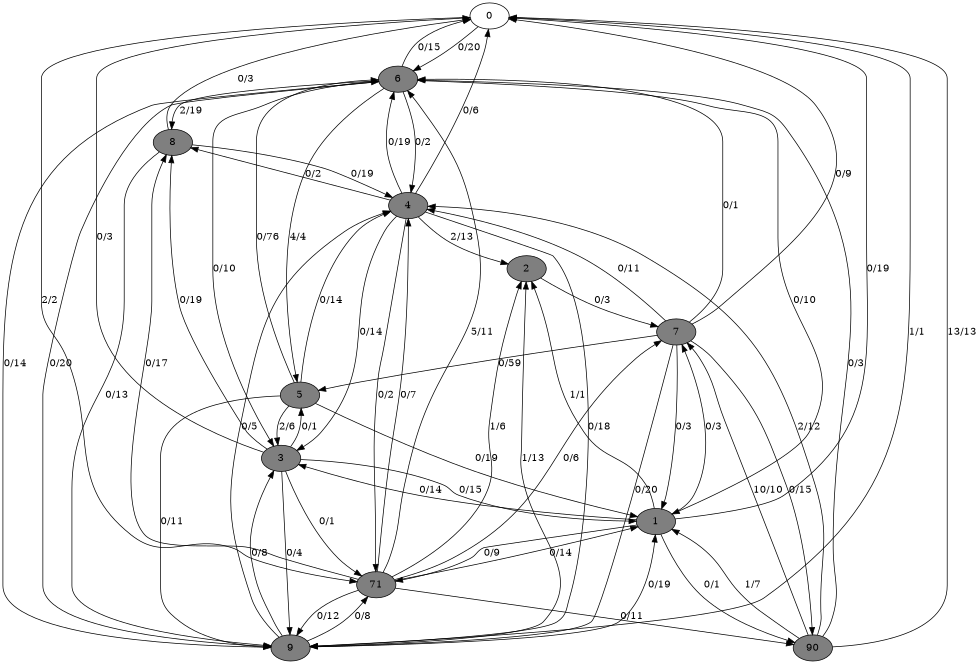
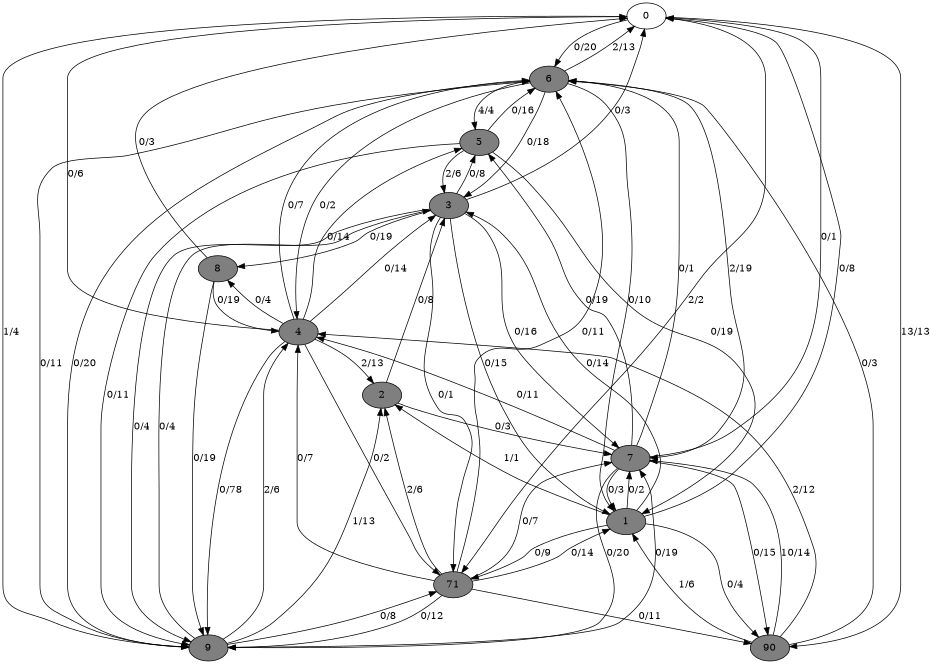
edge "6" -> "0": label "0/15" -> "2/13"
edge "6" -> "8": now "6" -> "7"
edge "4" -> "6": label "0/19" -> "0/7"
edge "4" -> "8": label "0/2" -> "0/4"
edge "7" -> "0": label "0/9" -> "0/1"
edge "90" -> "0": reversed
edge "5" -> "6": label "0/76" -> "0/16"
edge "6" -> "3": label "0/10" -> "0/18"
edge "1" -> "0": label "0/19" -> "0/8"
edge "5" -> "4": reversed
edge "2" -> "3": added, label "0/8"
edge "71" -> "6": label "5/11" -> "0/11"
edge "0" -> "9": label "1/1" -> "1/4"
edge "3" -> "7": added, label "0/16"
edge "9" -> "6": label "0/14" -> "0/11"
edge "7" -> "5": label "0/59" -> "0/19"
edge "8" -> "9": label "0/13" -> "0/19"
edge "9" -> "4": label "0/5" -> "2/6"
edge "3" -> "5": label "0/1" -> "0/8"
edge "71" -> "2": label "1/6" -> "2/6"
edge "4" -> "9": label "0/18" -> "0/78"
edge "1" -> "7": label "0/3" -> "0/2"
edge "71" -> "8": removed, label "0/17"
edge "71" -> "7": label "0/6" -> "0/7"
edge "90" -> "7": label "10/10" -> "10/14"
edge "9" -> "3": label "0/8" -> "0/4"
edge "1" -> "90": label "0/1" -> "0/4"
edge "90" -> "1": label "1/7" -> "1/6"
edge "9" -> "1": now "9" -> "7"
